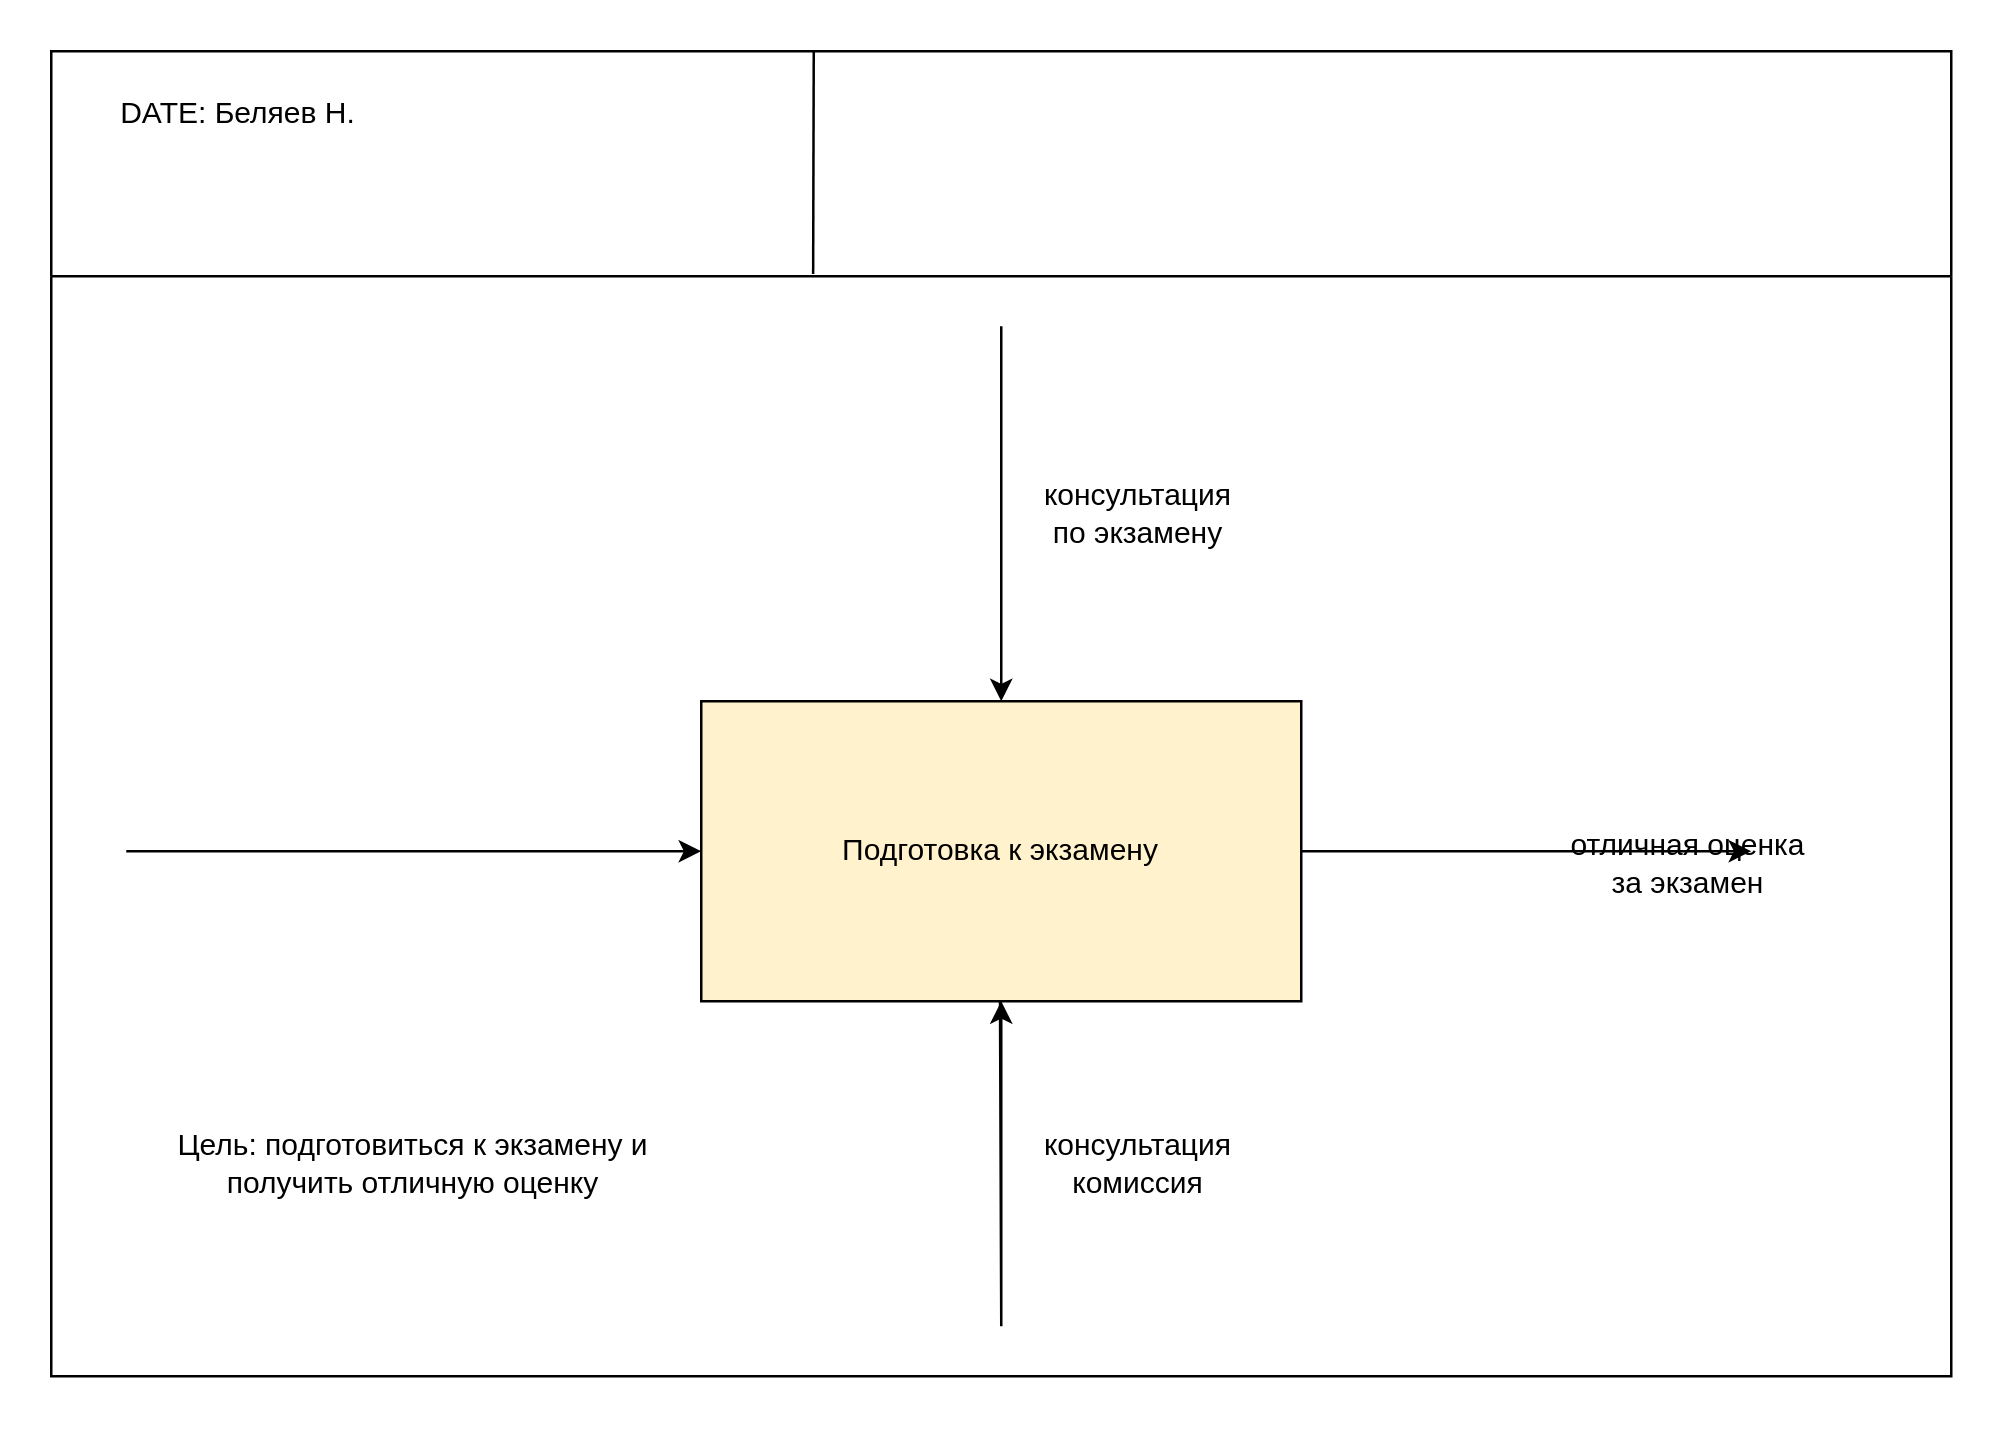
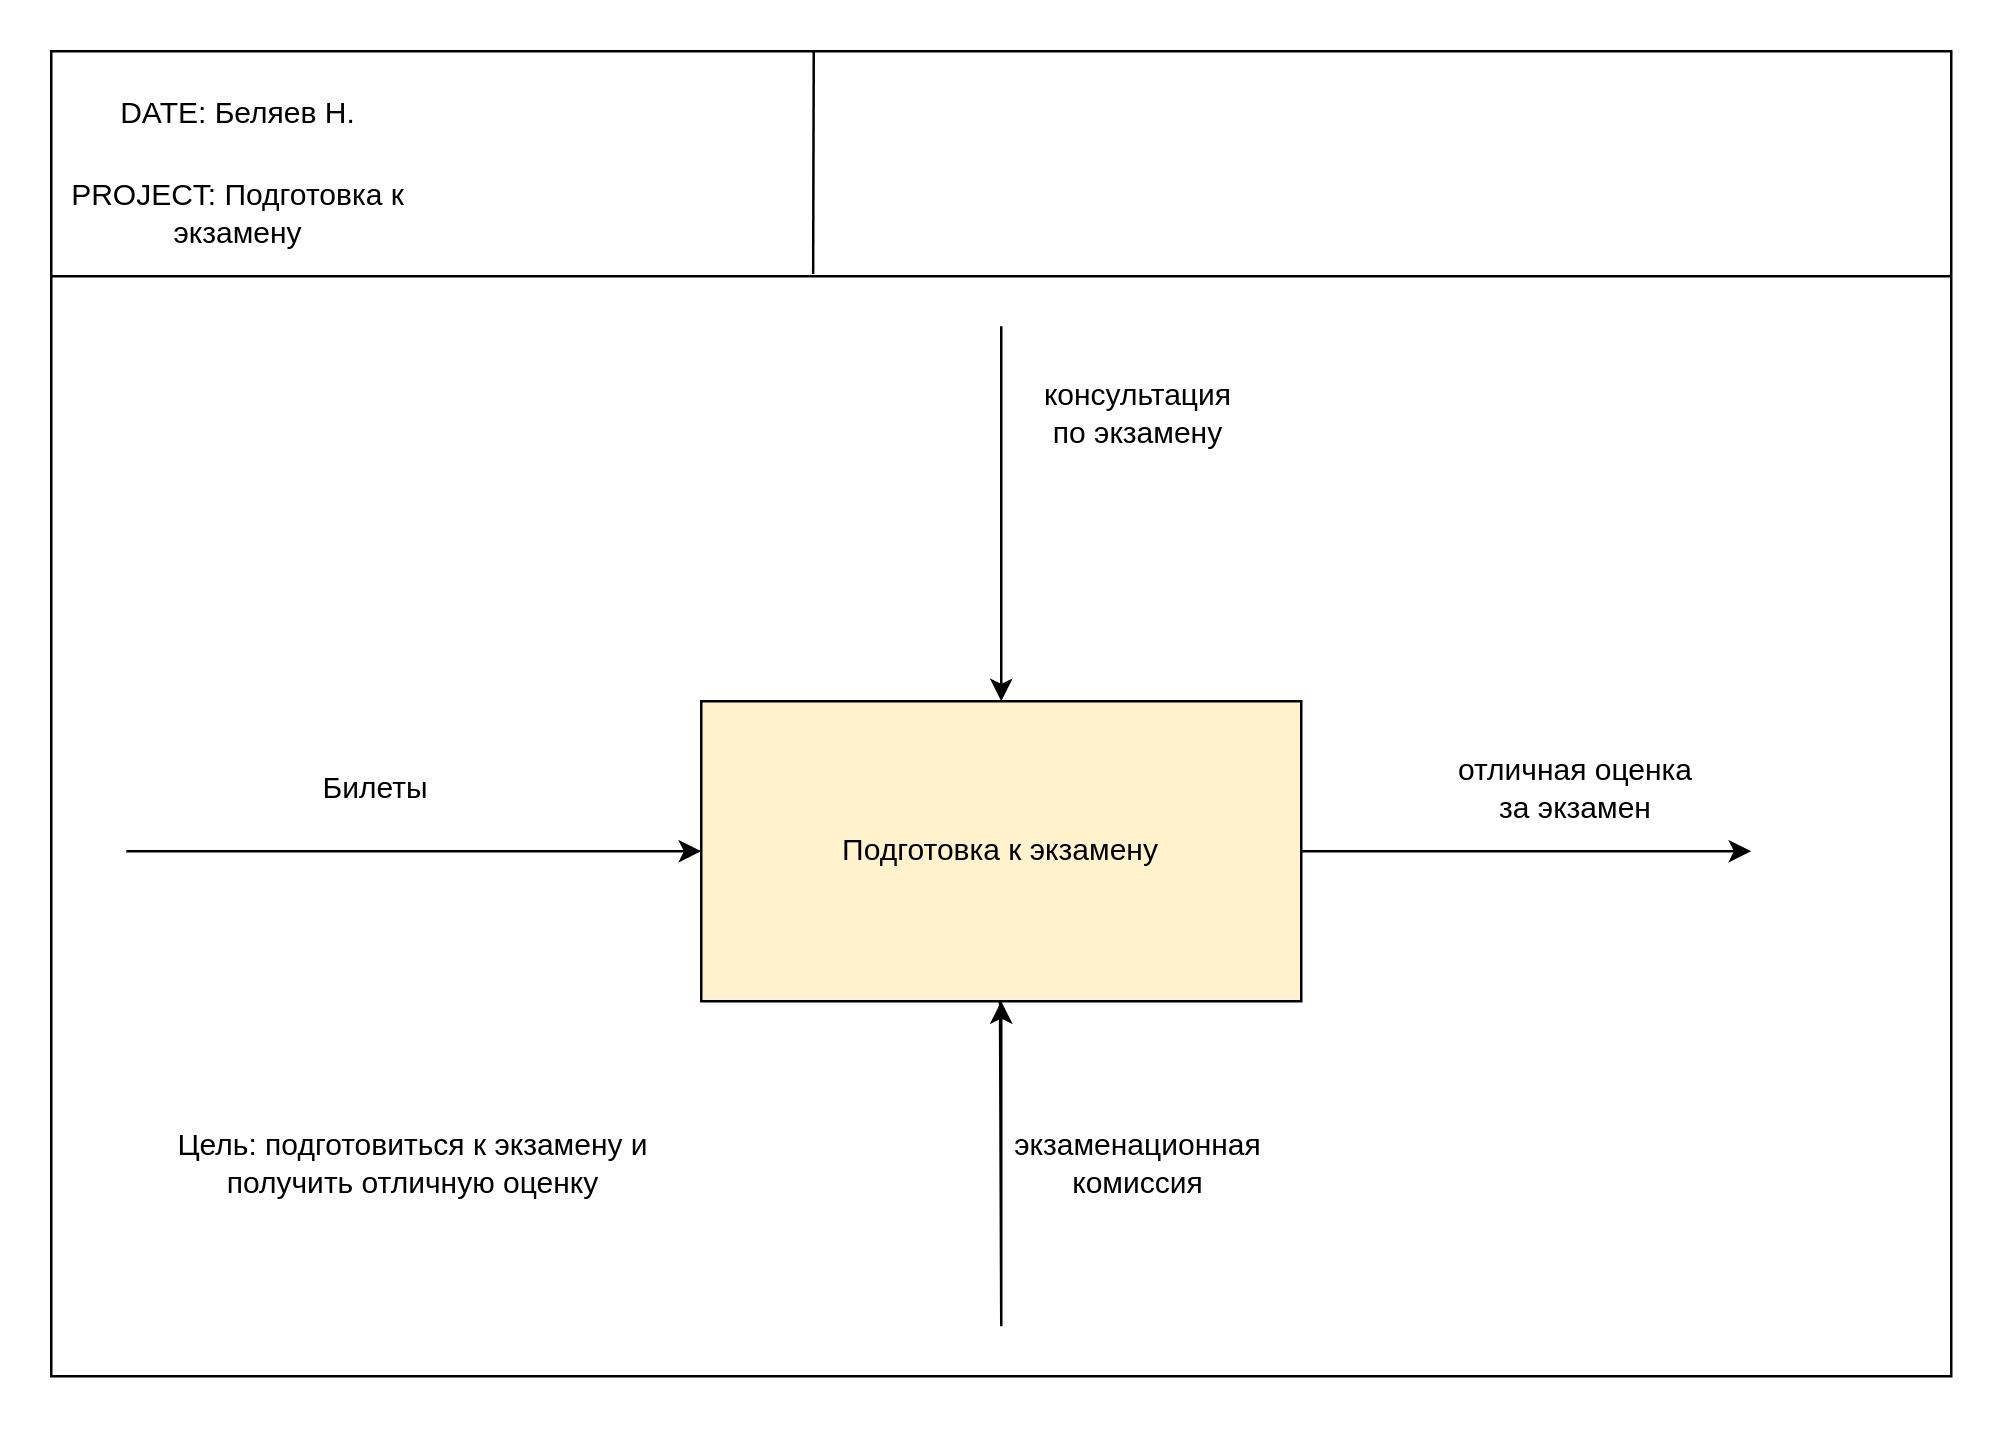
node "PROJECT: Подготовка к экзамену": added
node "консультация по экзамену": moved (1139, 514) -> (1139, 414)
node "Билеты": added
node "отличная оценка за экзамен": moved (1689, 864) -> (1576, 789)
node "консультация комиссия": label "консультация комиссия" -> "экзаменационная комиссия"
